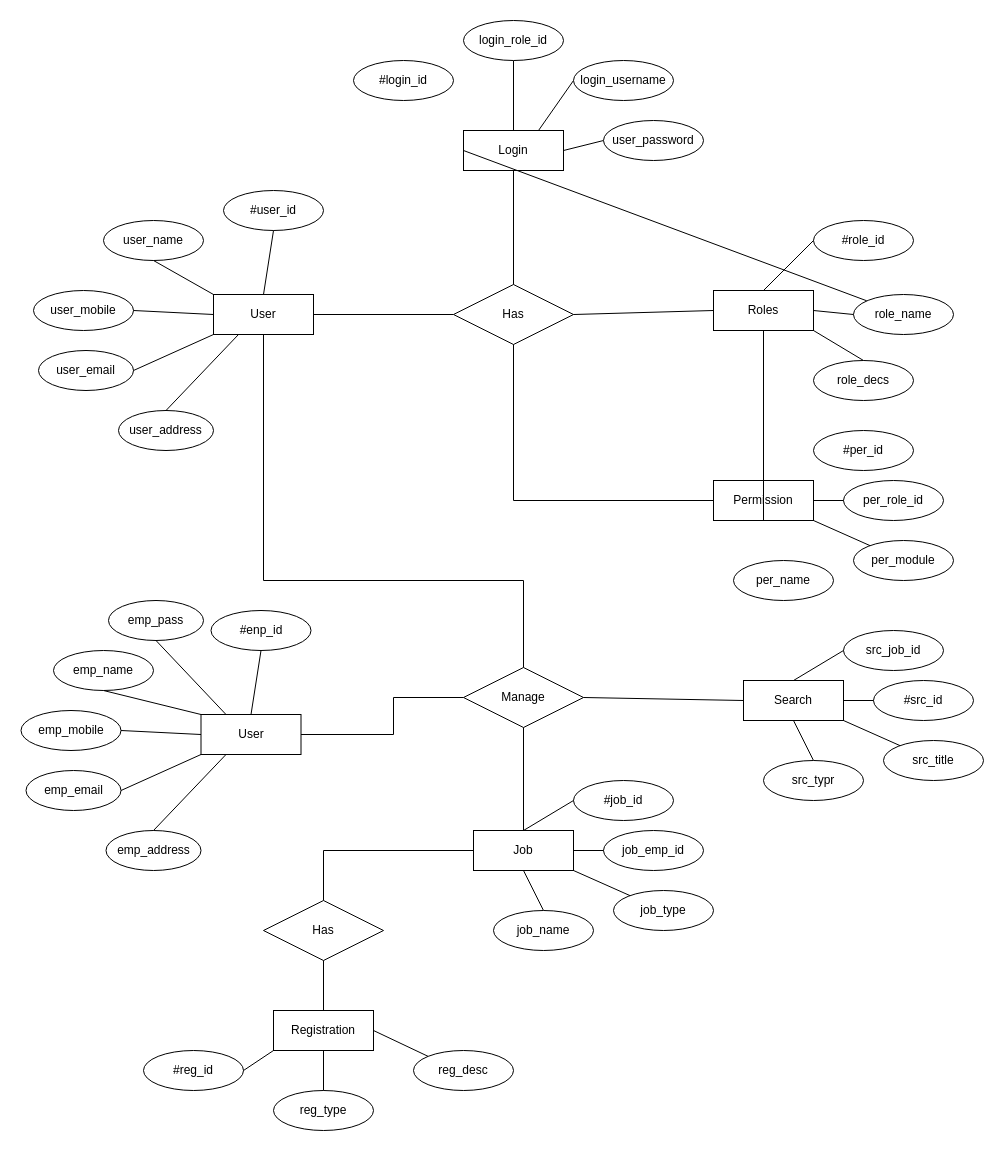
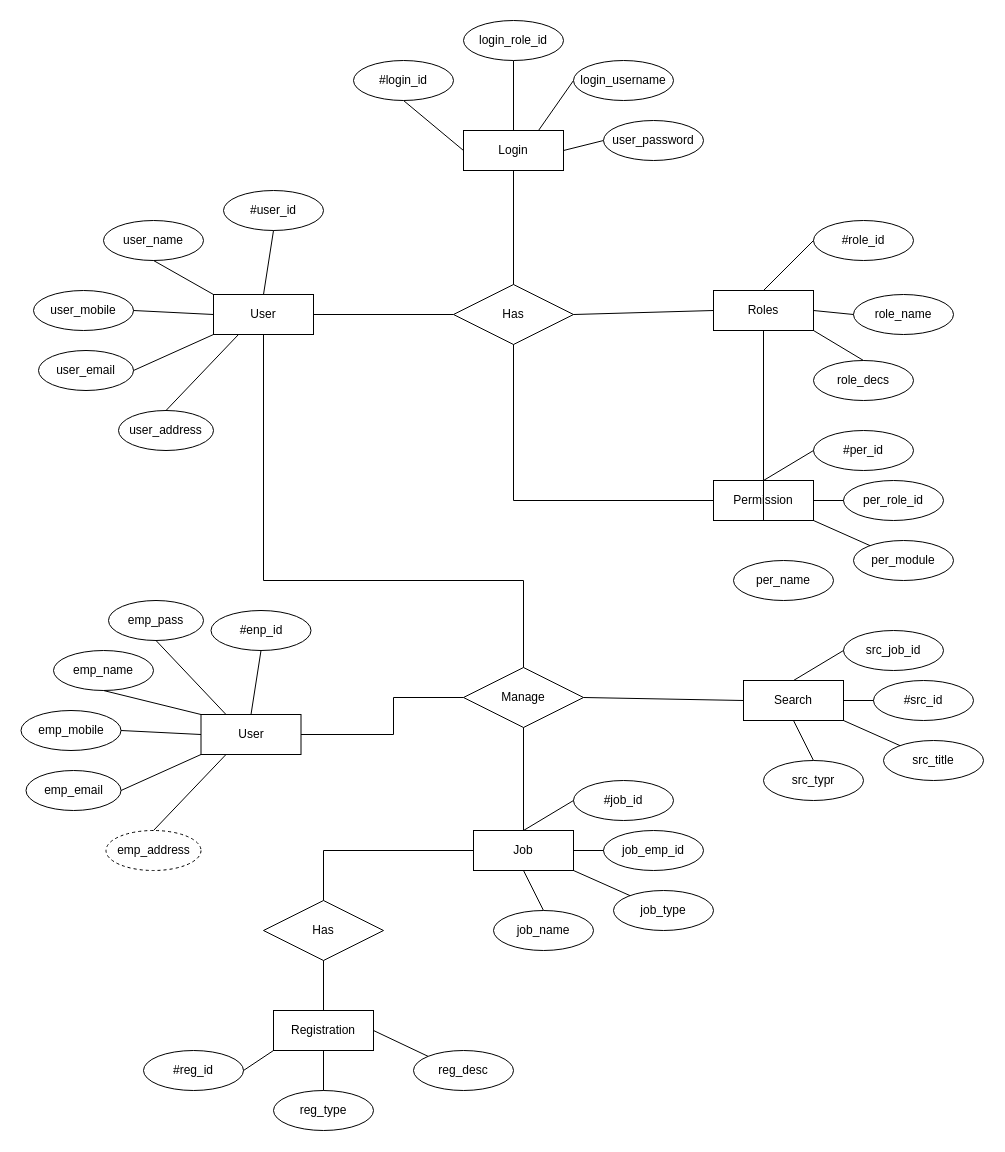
edge "Login" -- "role_name": now "Login" -- "#login_id"
edge "#per_id" -- "Permission": added
node "emp_address": style solid -> dashed
